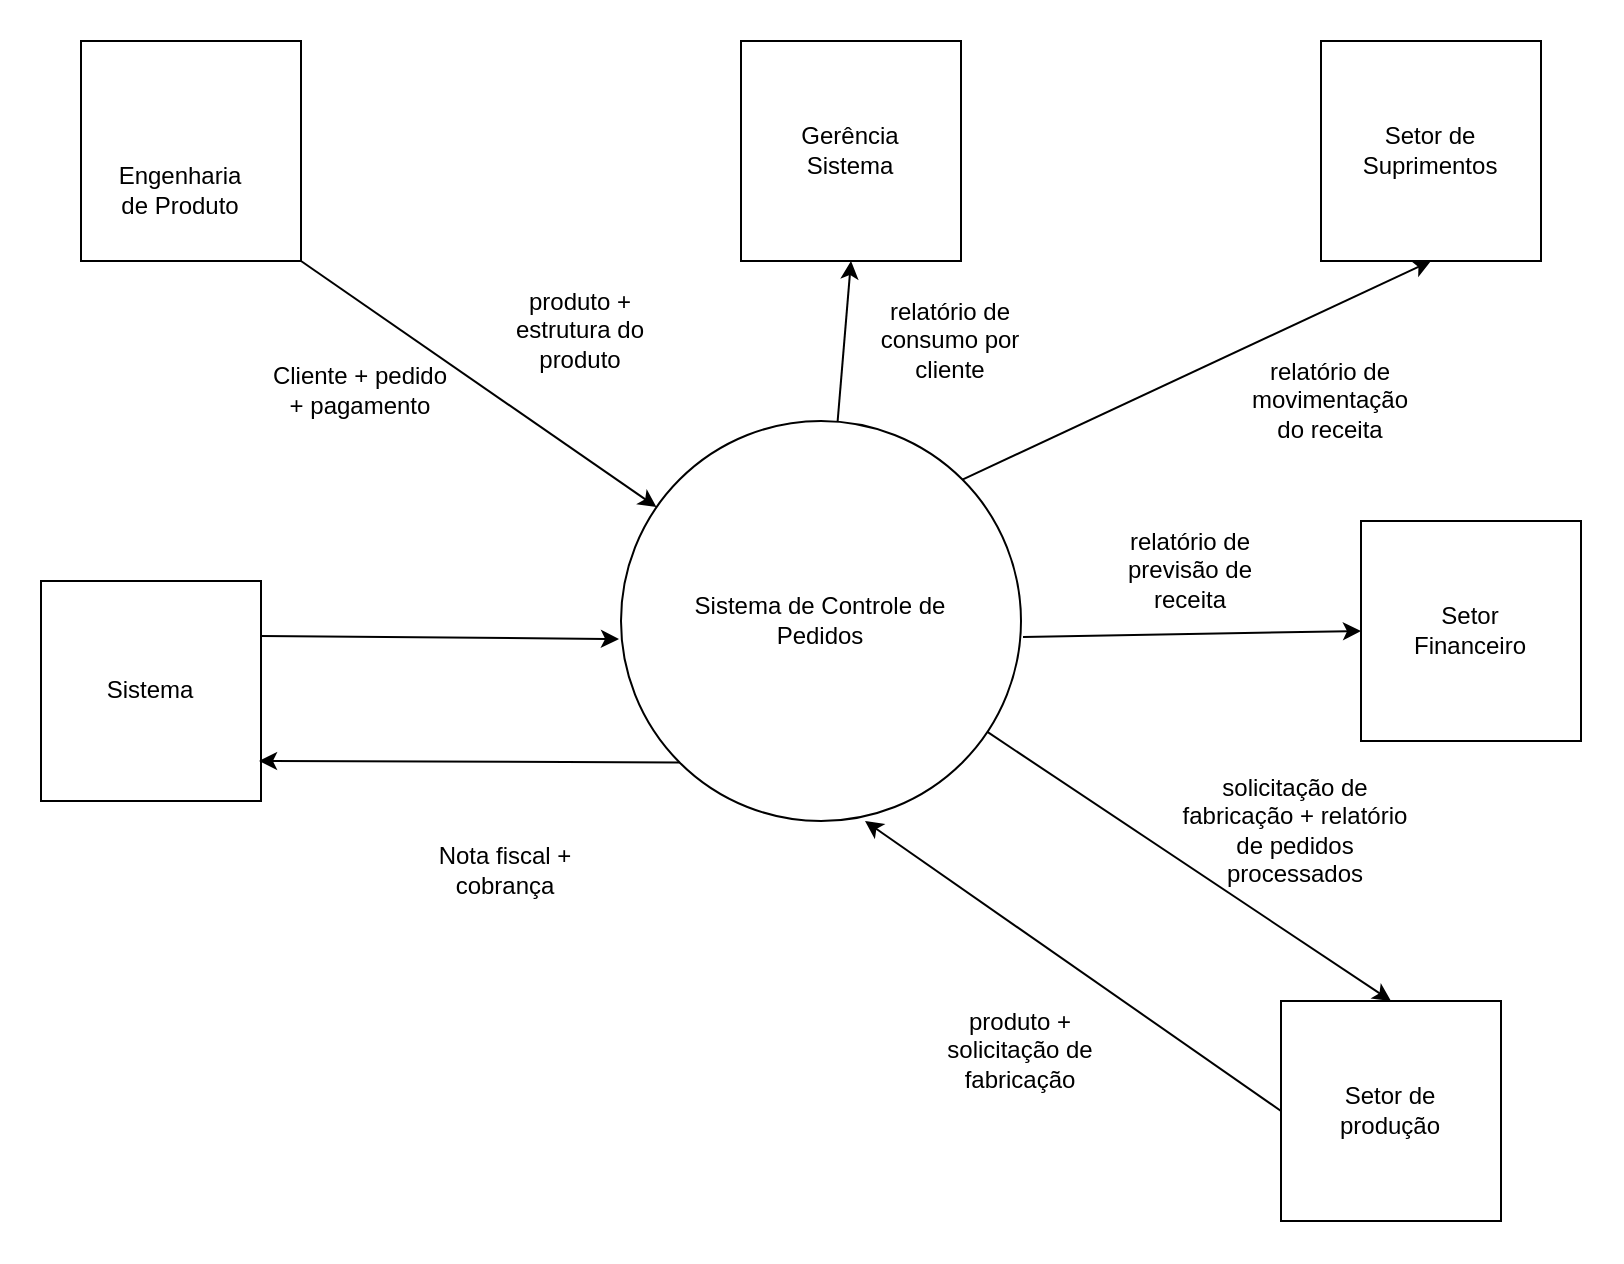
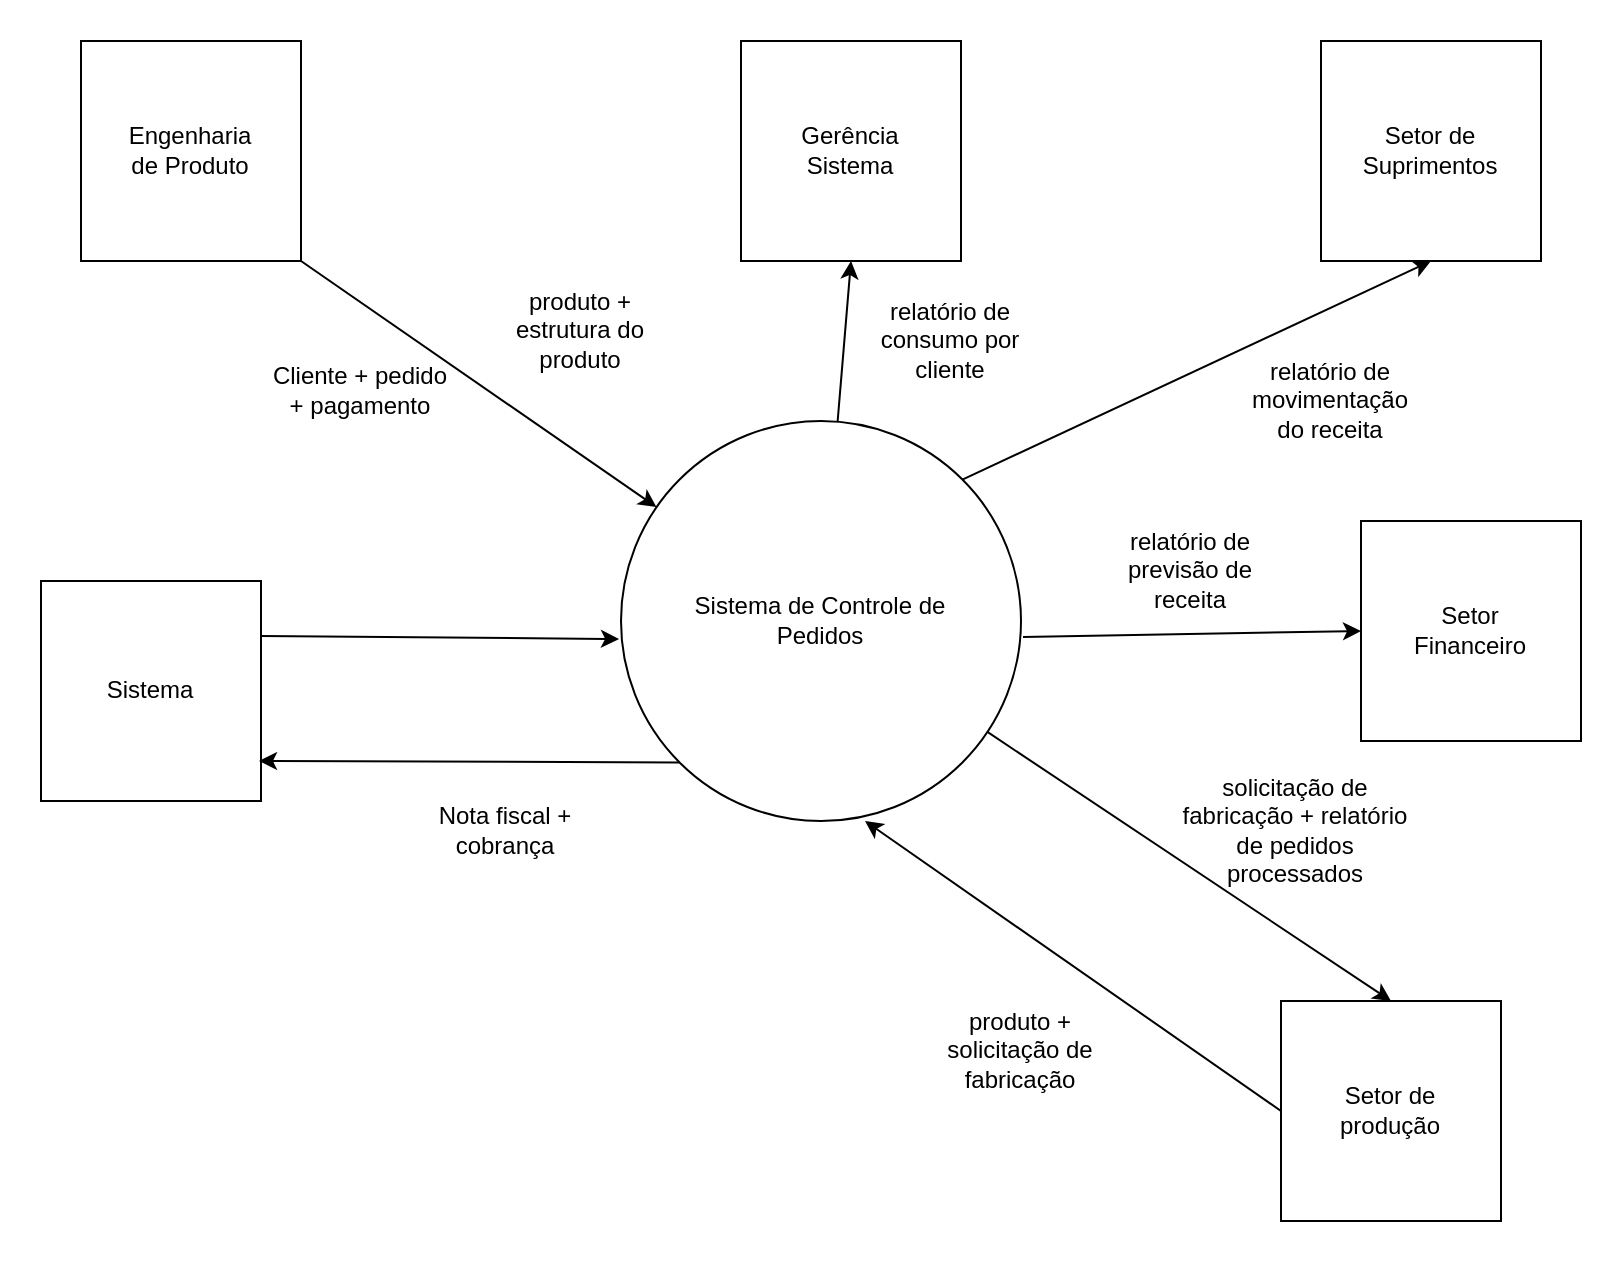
node "Engenharia de Produto": moved (181, 191) -> (191, 151)
node "Nota fiscal + cobrança": moved (506, 871) -> (506, 831)
